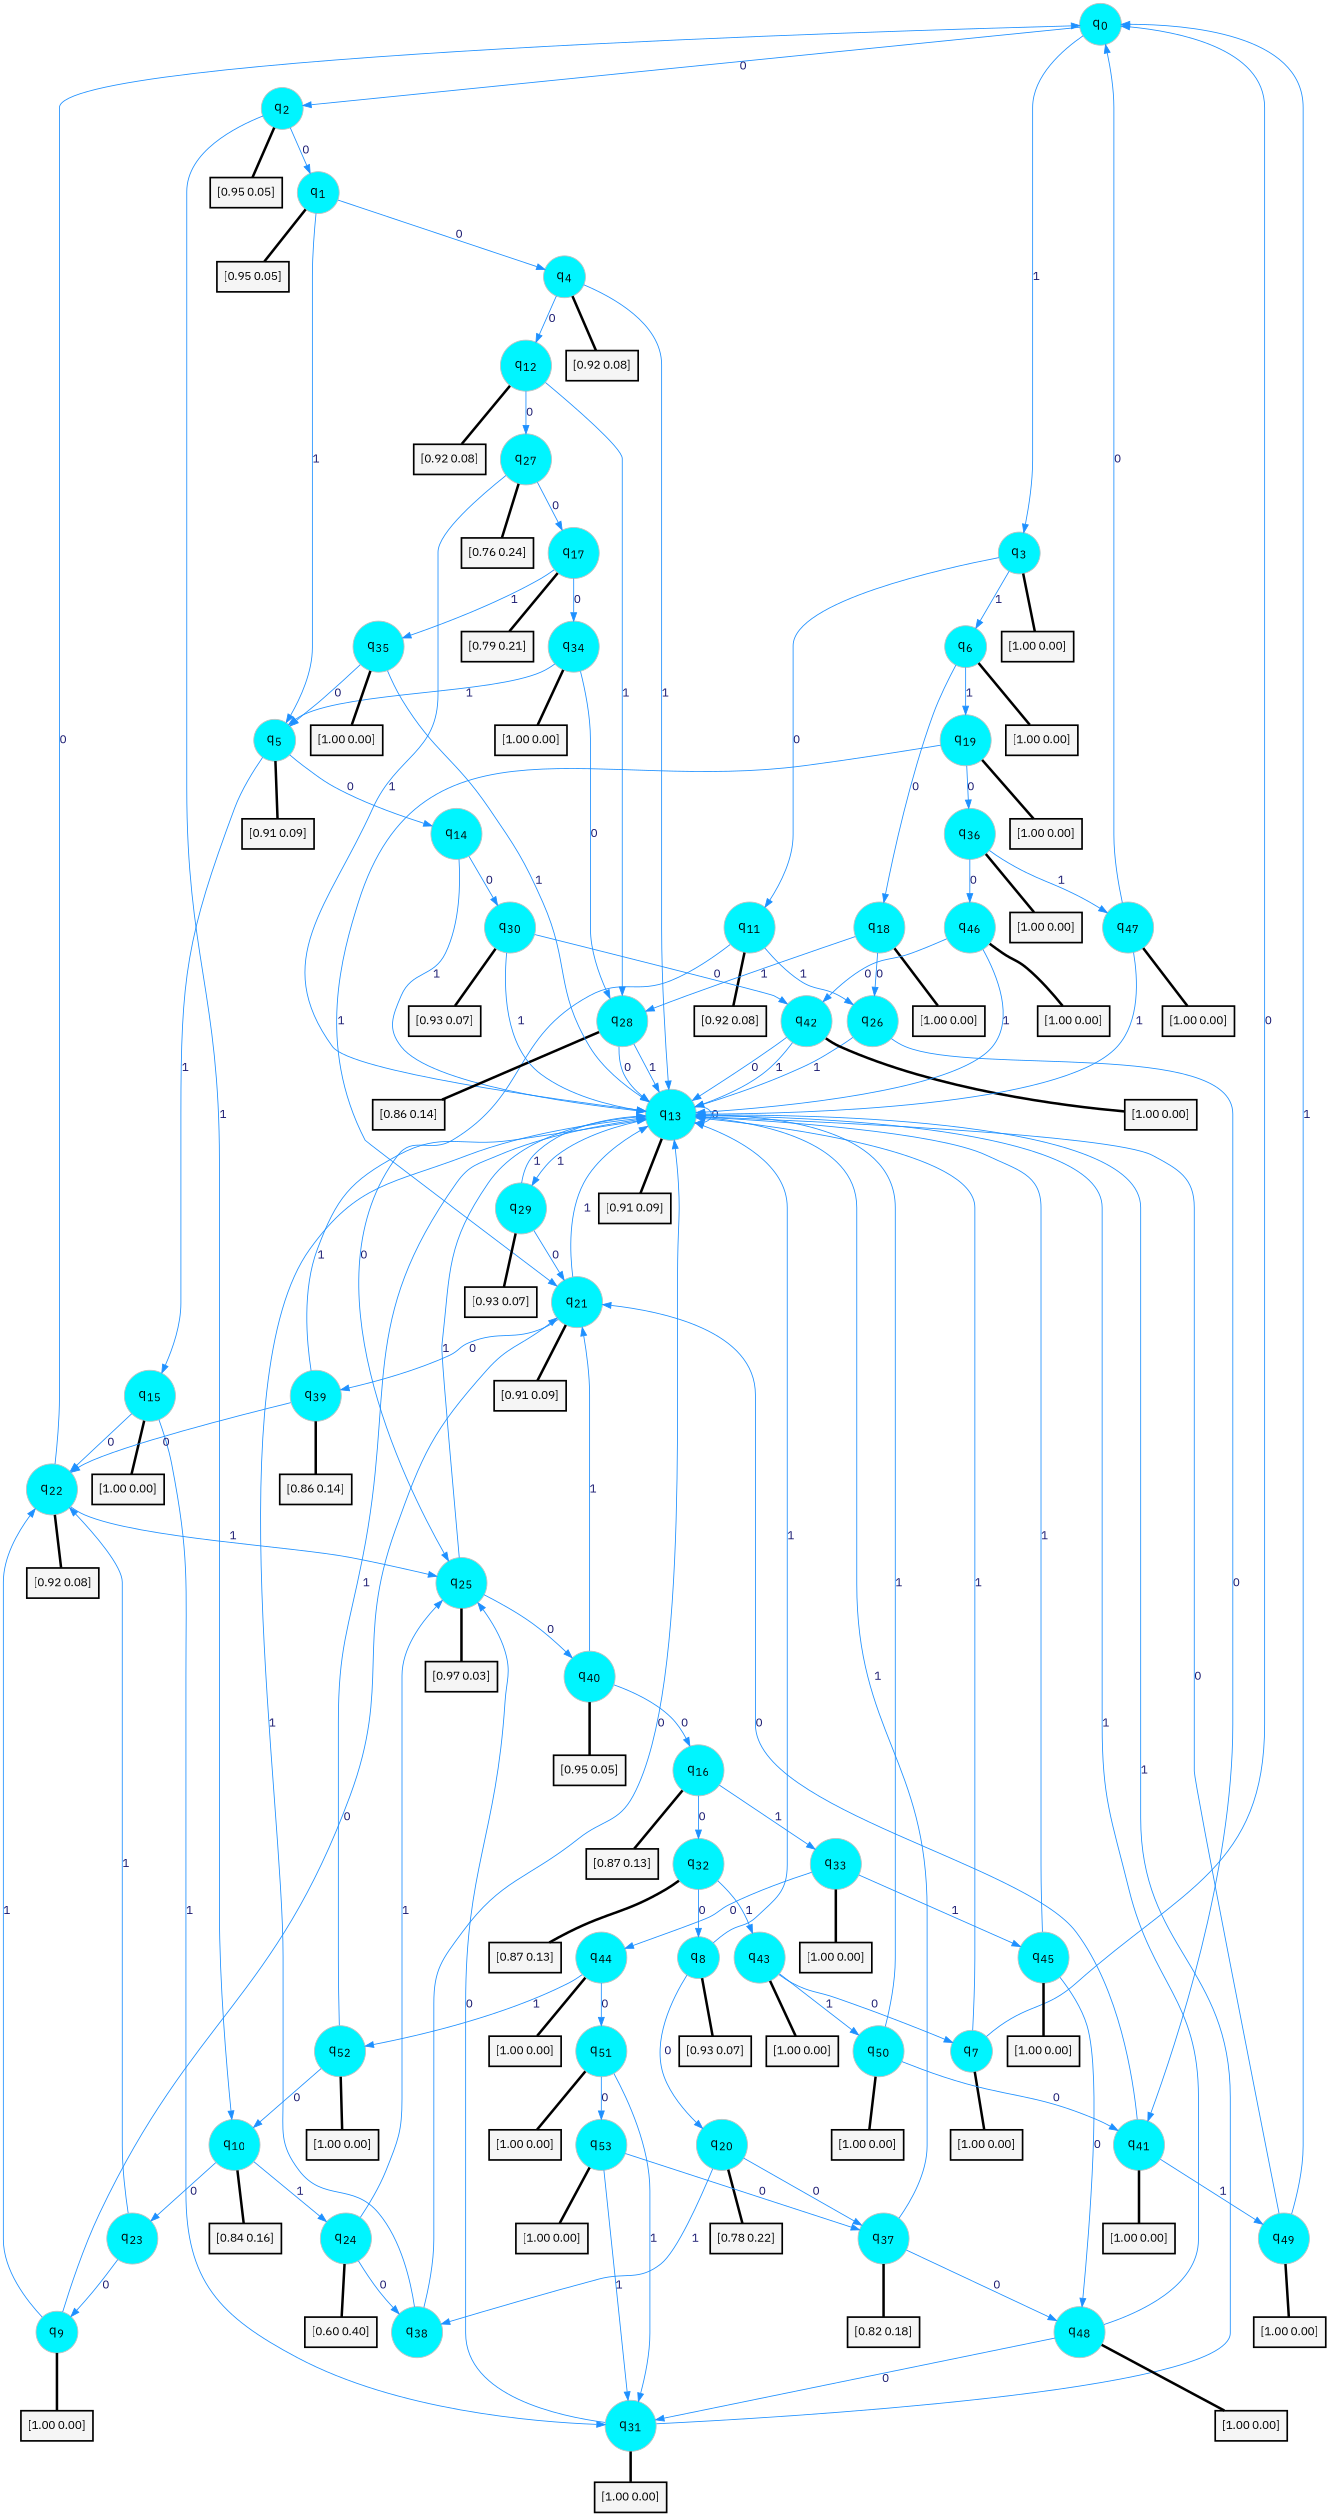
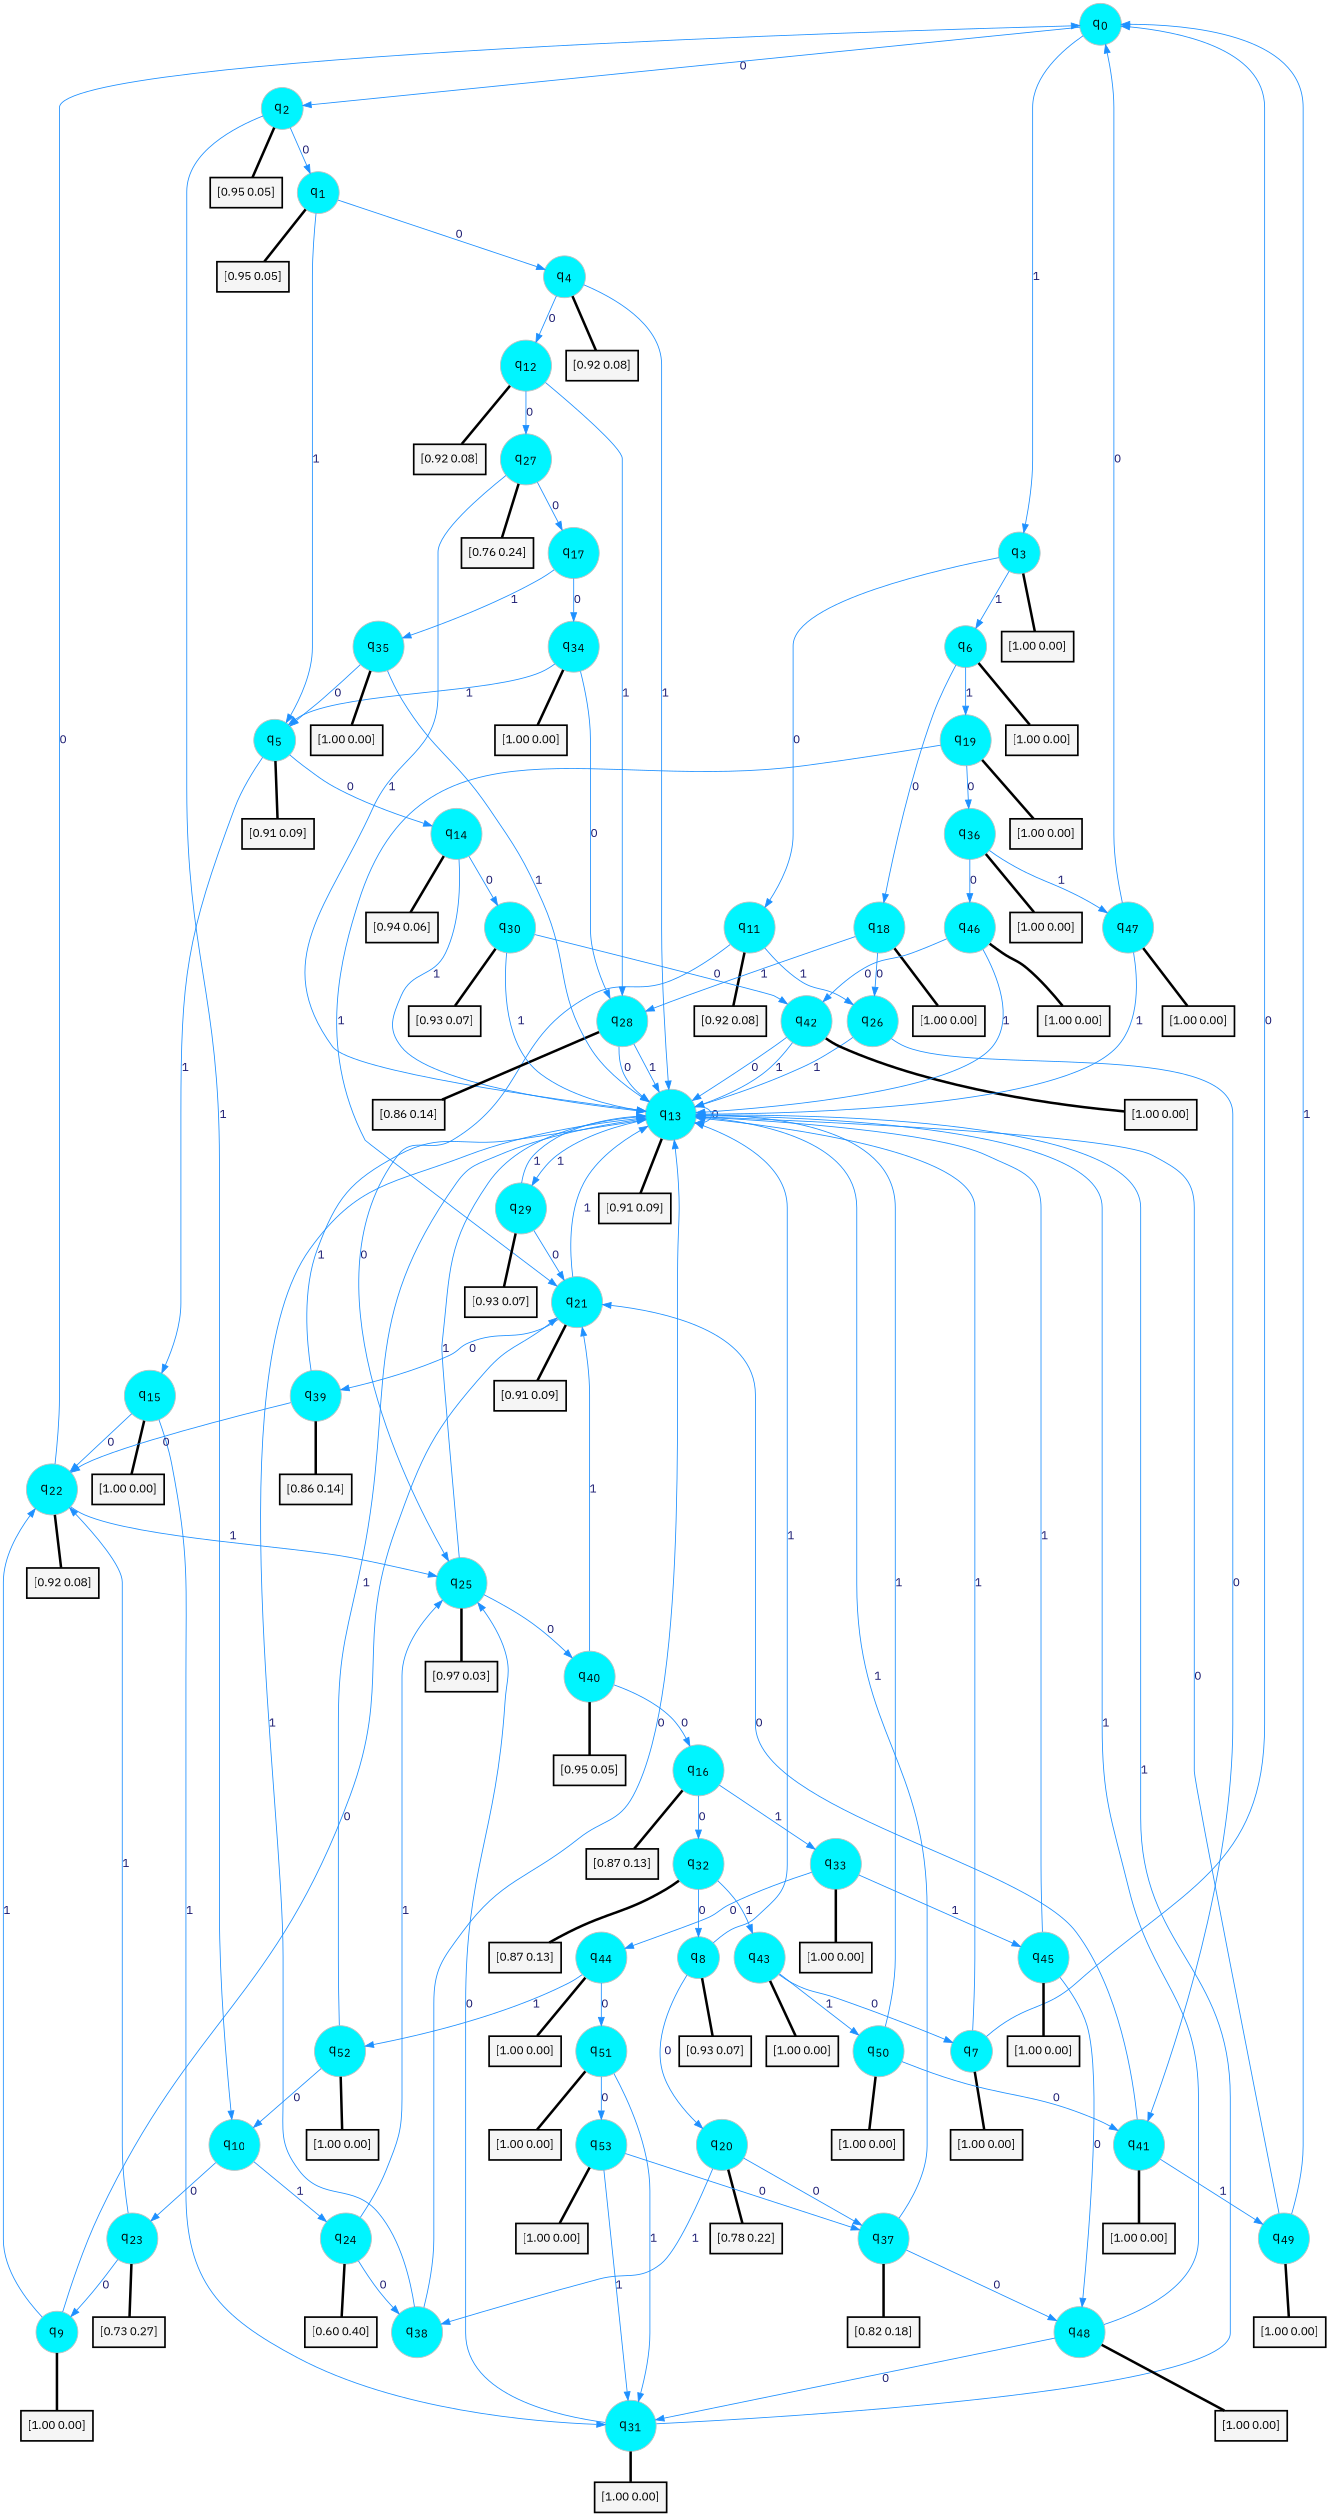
node "[0.79 0.21]": removed
node "[0.94 0.06]": added
node "[0.84 0.16]": removed
node "[0.73 0.27]": added
